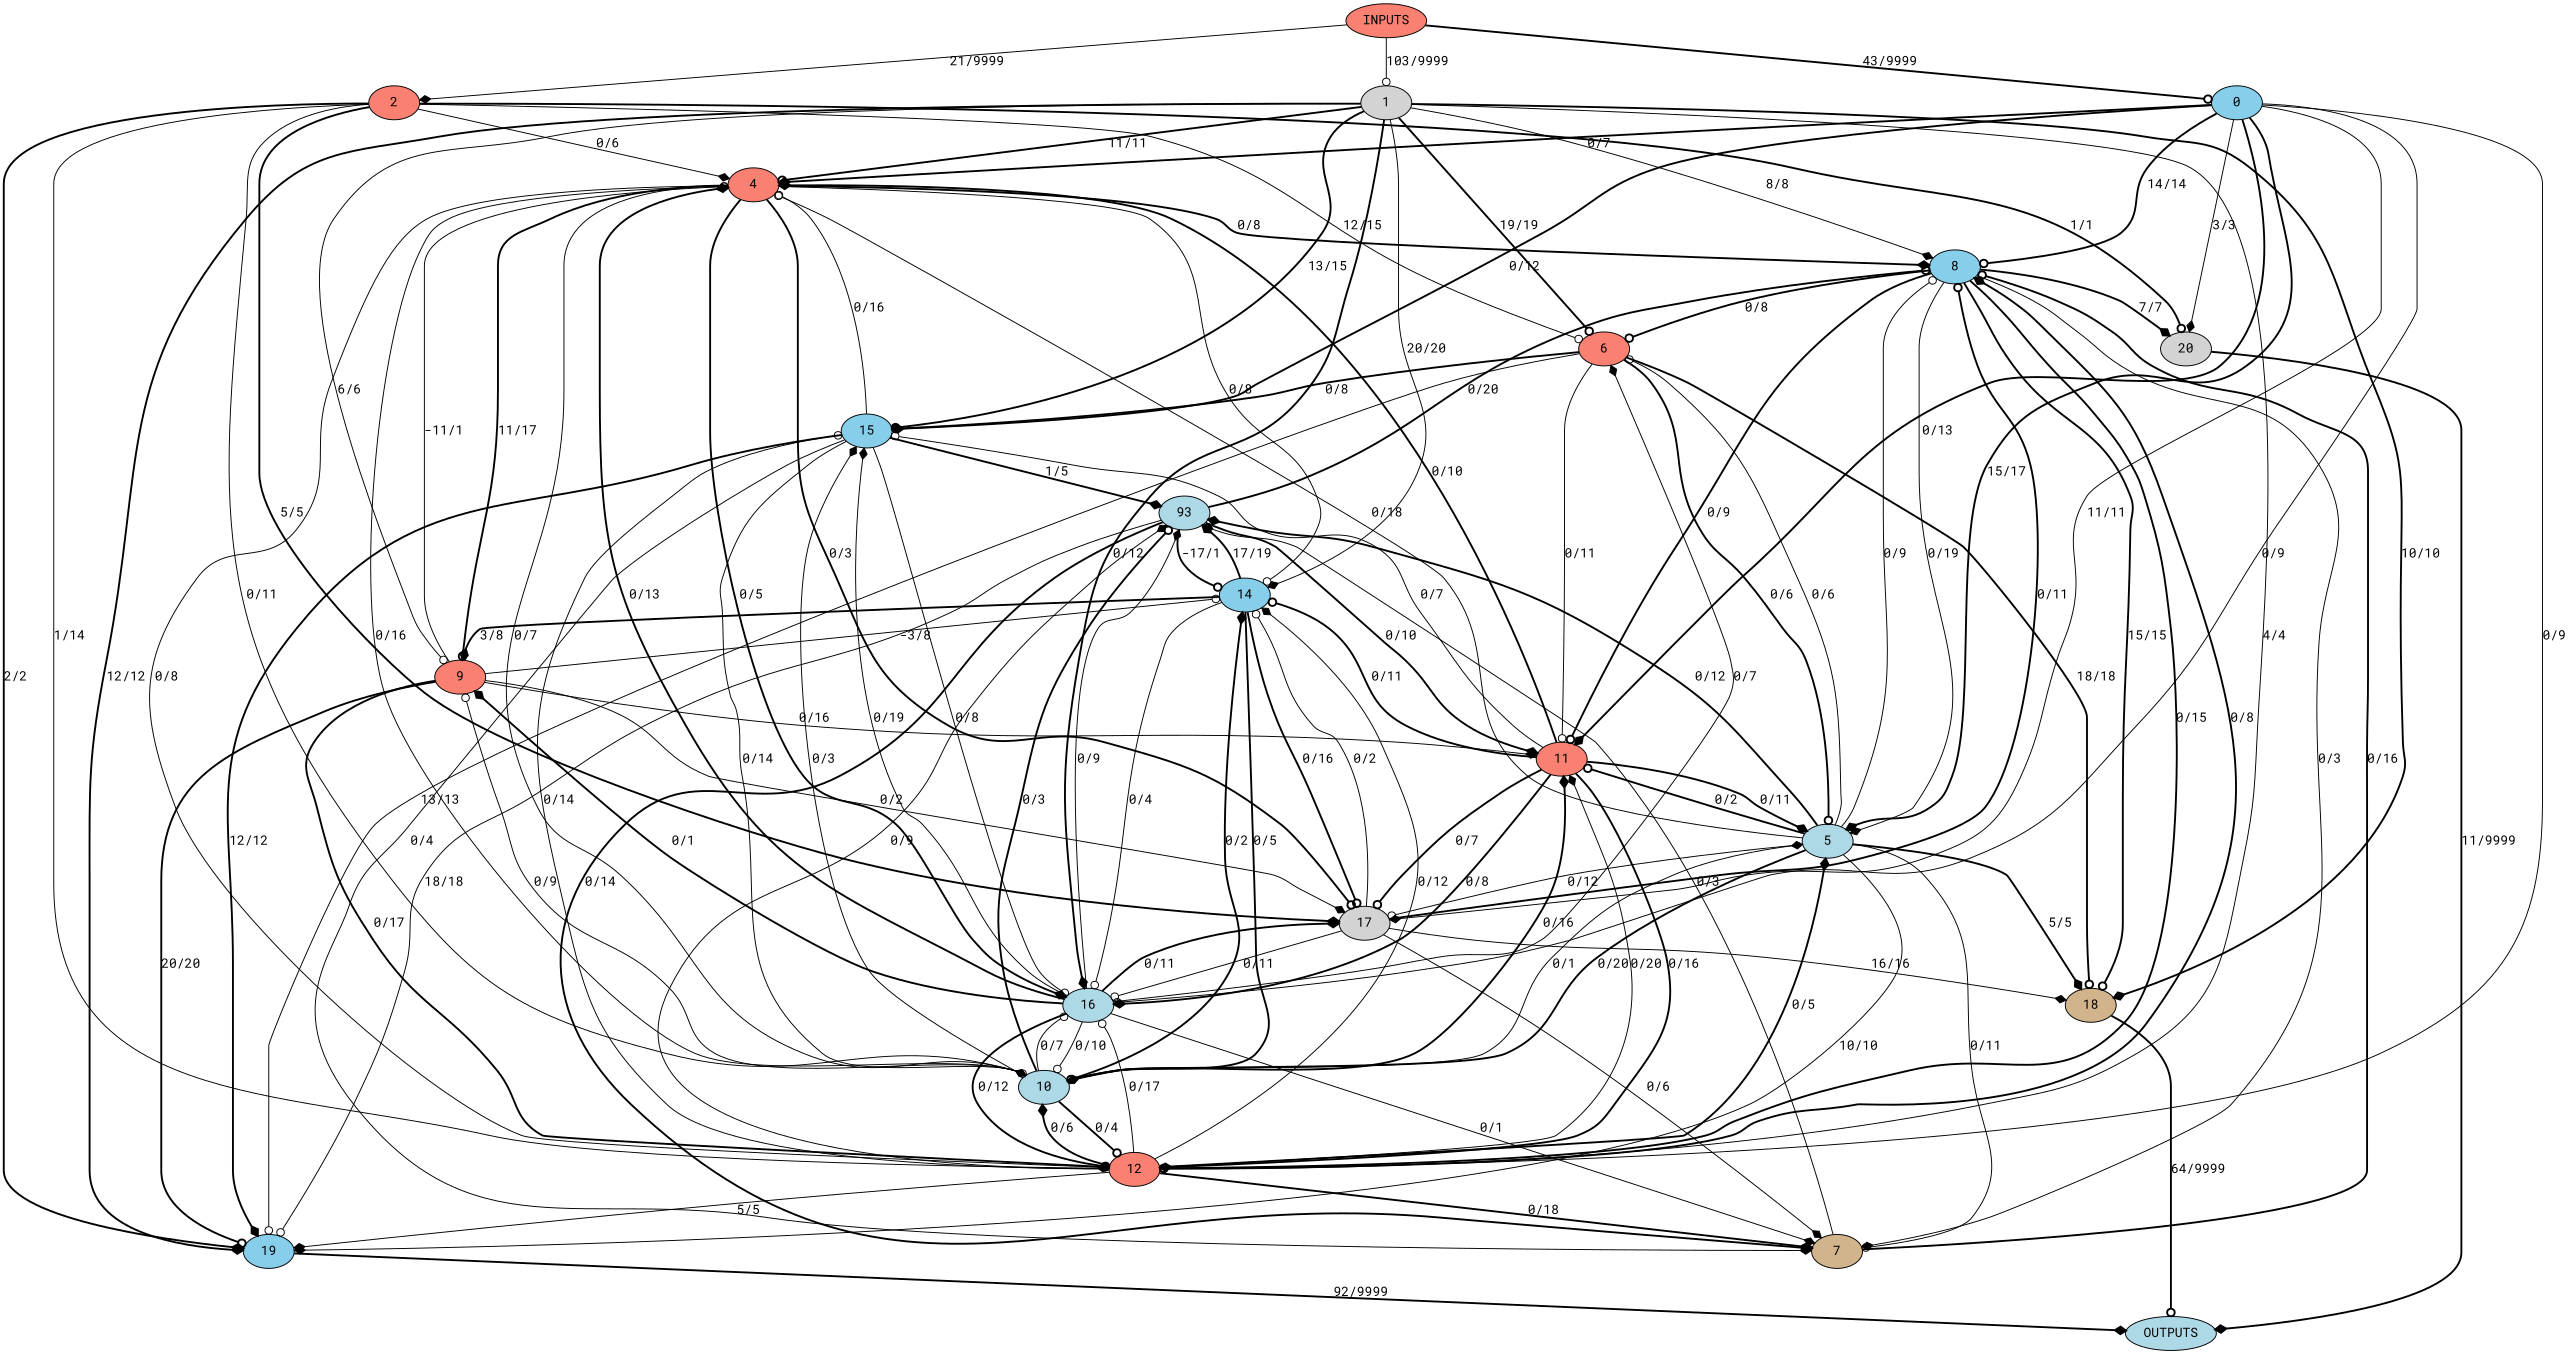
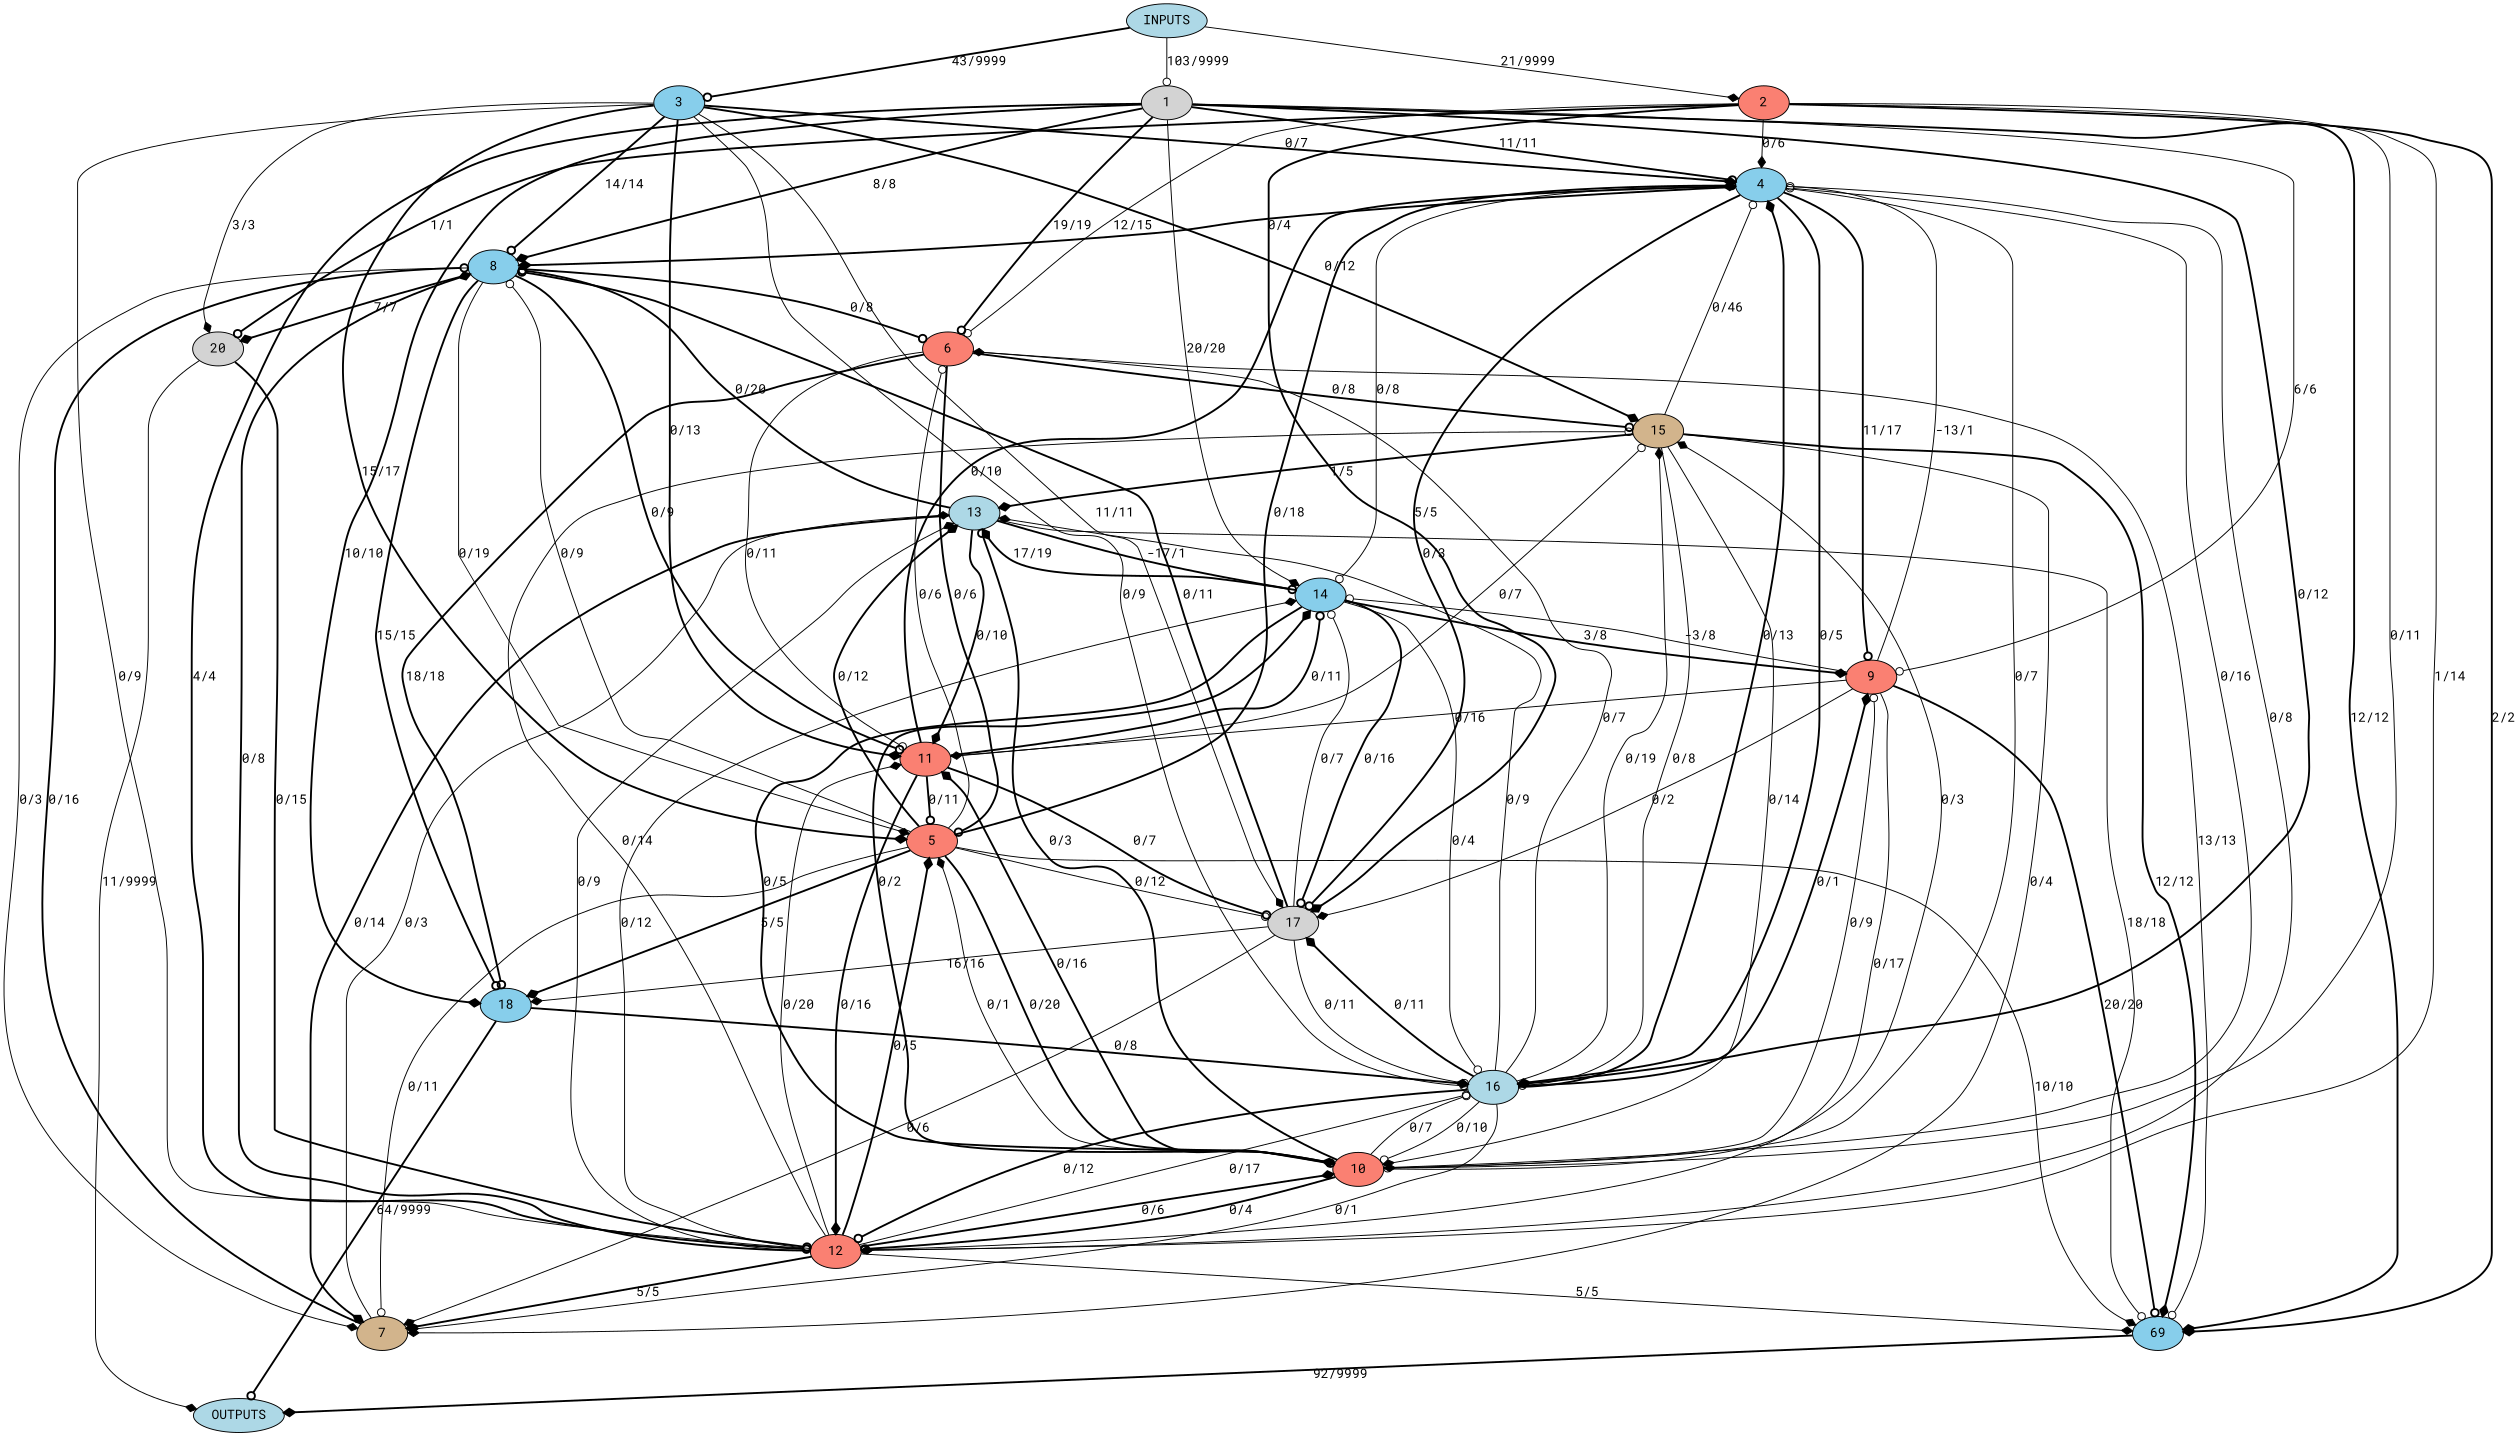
node "INPUTS": fillcolor salmon -> lightblue
node "0": label "0" -> "3"
edge "1" -> "8": style solid -> bold
node "4": fillcolor salmon -> skyblue
edge "4" -> "8": label "0/8" -> "0/4"
edge "15" -> "4": label "0/16" -> "0/46"
edge "1" -> "15": removed, label "13/15"
edge "9" -> "4": label "-11/1" -> "-13/1"
node "15": fillcolor skyblue -> tan
edge "5" -> "4": style solid -> bold
node "93": label "93" -> "13"
edge "1" -> "12": style solid -> bold
edge "17" -> "14": label "0/2" -> "0/7"
edge "11" -> "5": arrowhead diamond -> odot
edge "5" -> "11": removed, label "0/2"
edge "20" -> "OUTPUTS": style bold -> solid
node "5": fillcolor lightblue -> salmon
edge "11" -> "16": now "18" -> "16"
node "18": fillcolor tan -> skyblue
edge "8" -> "12": now "20" -> "12"
node "10": fillcolor lightblue -> salmon
edge "9" -> "12": style bold -> solid
edge "12" -> "7": label "0/18" -> "5/5"
node "19": label "19" -> "69"
